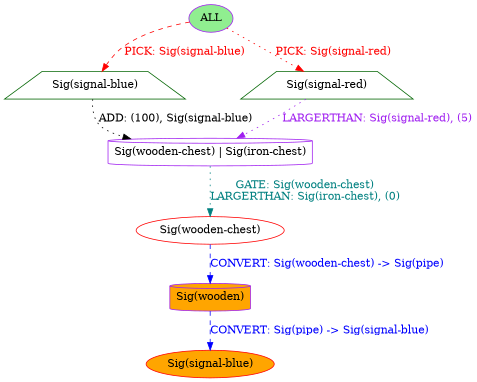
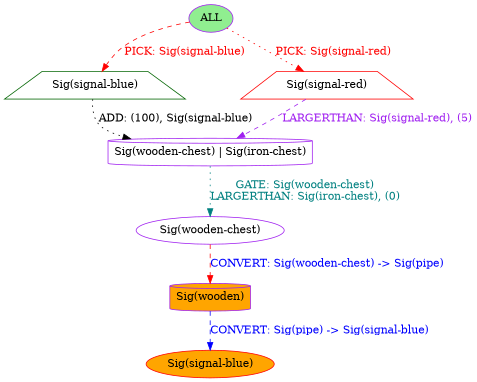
node "Sig(signal-red)": color darkgreen -> red
edge "Sig(signal-red)" -> "Sig(wooden-chest) | Sig(iron-chest)": style dotted -> dashed
node "Sig(wooden-chest)": color red -> purple
edge "Sig(wooden-chest)" -> "Sig(wooden)": color blue -> red
